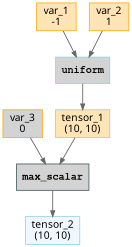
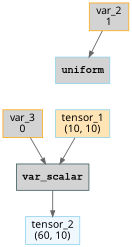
node "var_1 -1": removed
node "var_2 1": fillcolor moccasin -> lightgray
edge "uniform" -> "tensor_1 (10, 10)": removed
node "max_scalar": label "max_scalar" -> "var_scalar"
node "tensor_2 (10, 10)": label "tensor_2 (10, 10)" -> "tensor_2 (60, 10)"
